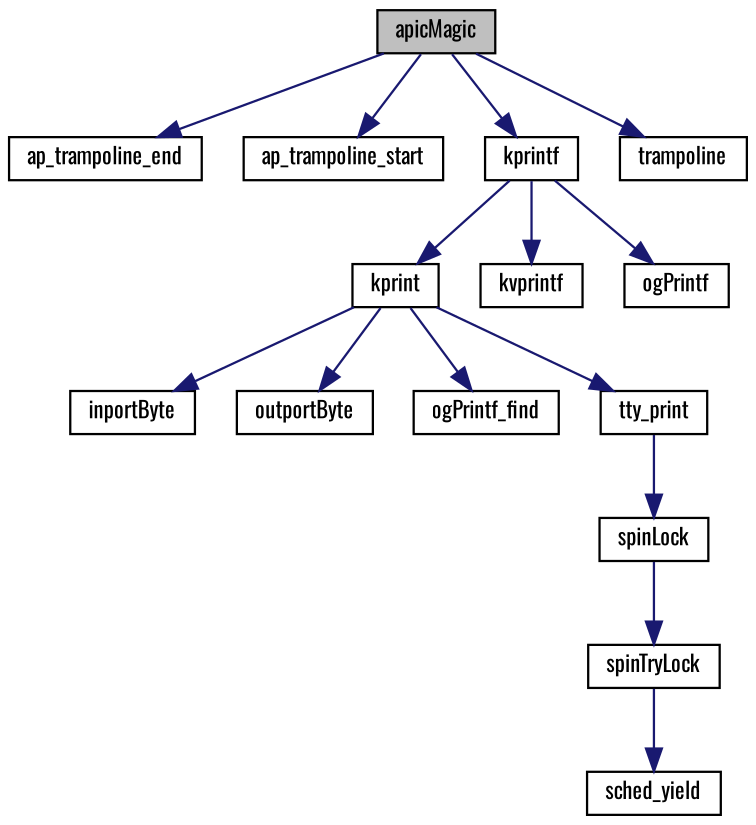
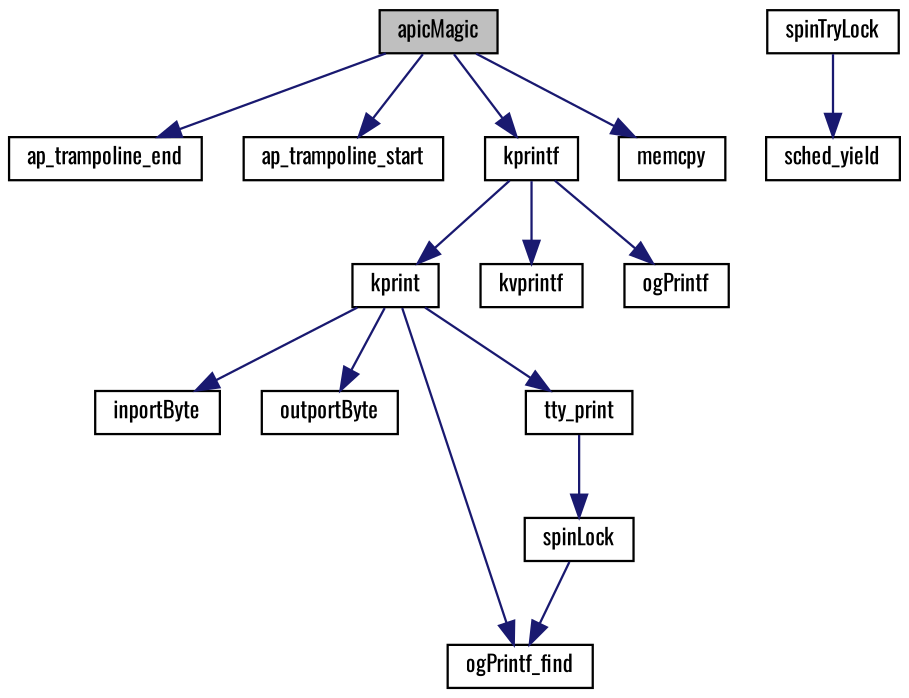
node "trampoline": label "trampoline" -> "memcpy"
edge "spinLock" -> "spinTryLock": now "spinLock" -> "ogPrintf_find"
